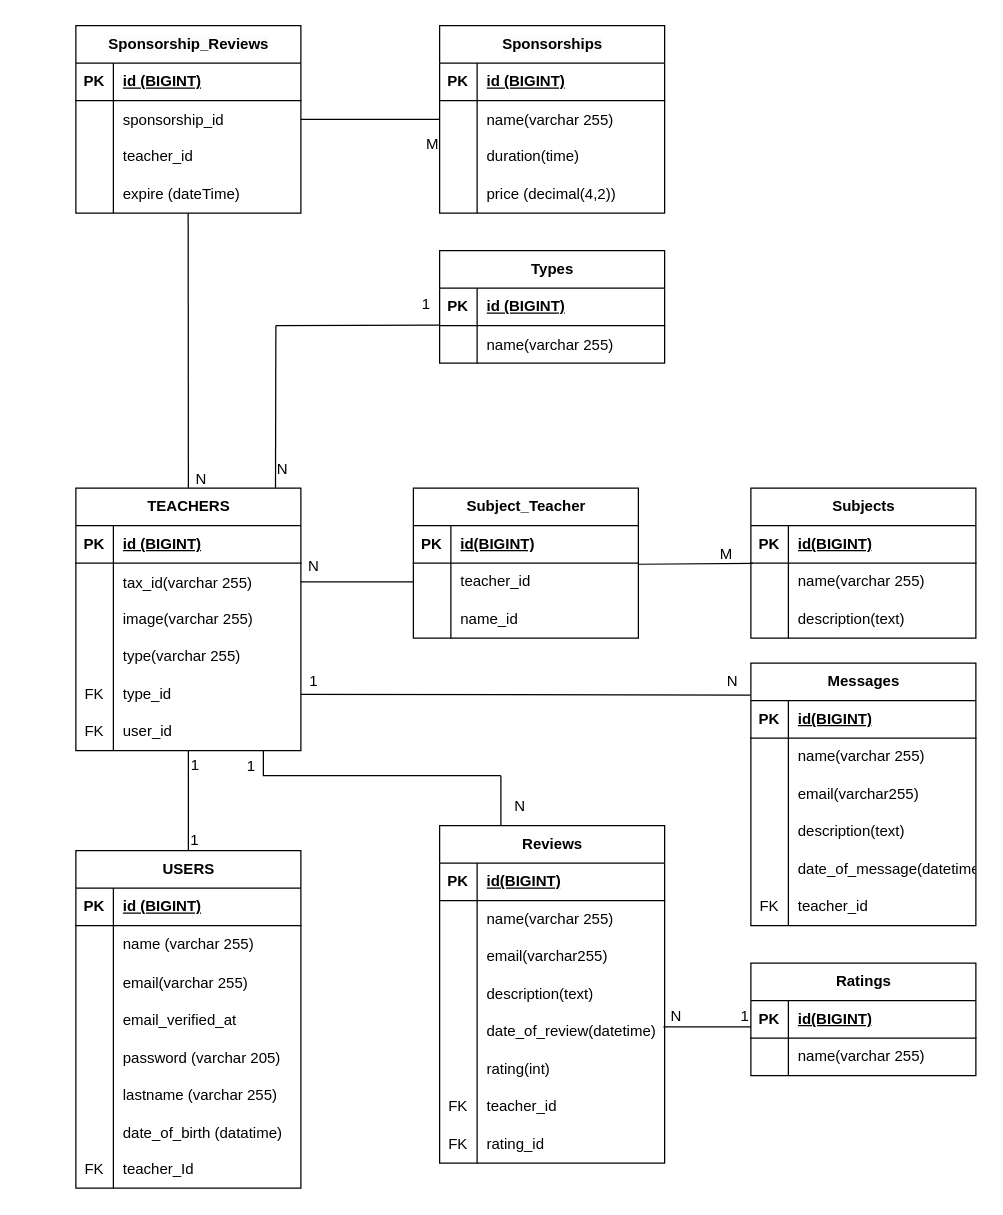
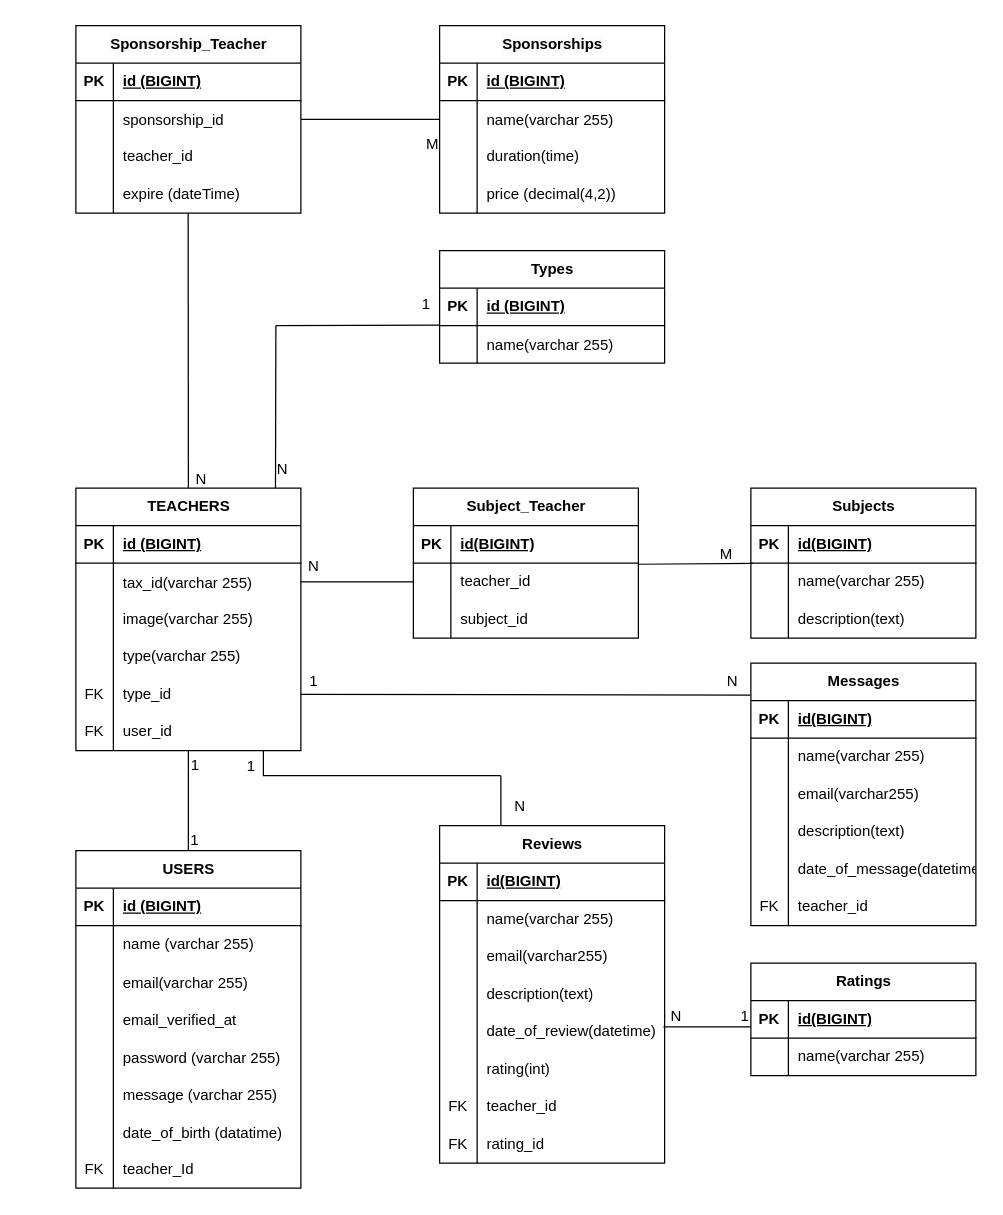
node "Sponsorship_Reviews": label "Sponsorship_Reviews" -> "Sponsorship_Teacher"
node "name_id": label "name_id" -> "subject_id"
node "password (varchar 205)": label "password (varchar 205)" -> "password (varchar 255)"
node "lastname (varchar 255)": label "lastname (varchar 255)" -> "message (varchar 255)"
